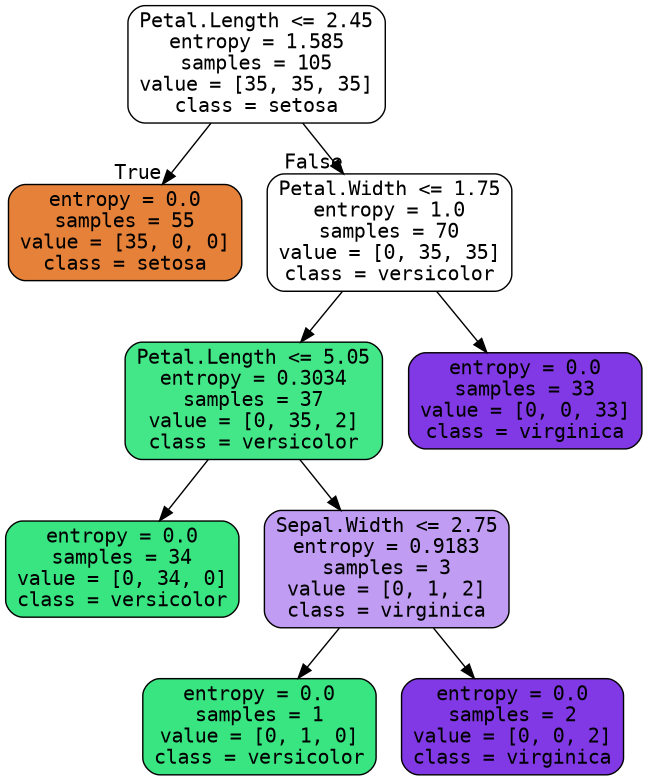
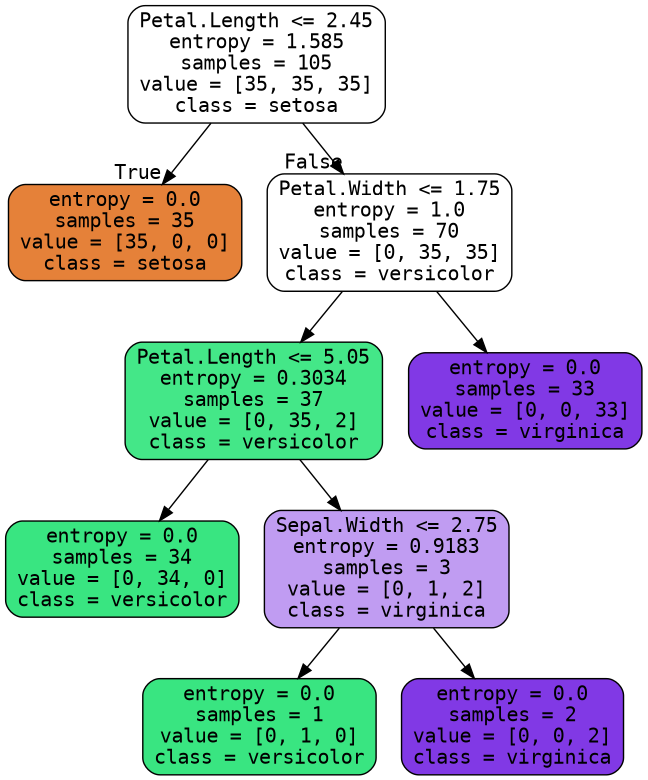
node "entropy = 0.0 samples = 55 value = [35, 0, 0] class = setosa": label "entropy = 0.0 samples = 55 value = [35, 0, 0] class = setosa" -> "entropy = 0.0 samples = 35 value = [35, 0, 0] class = setosa"
